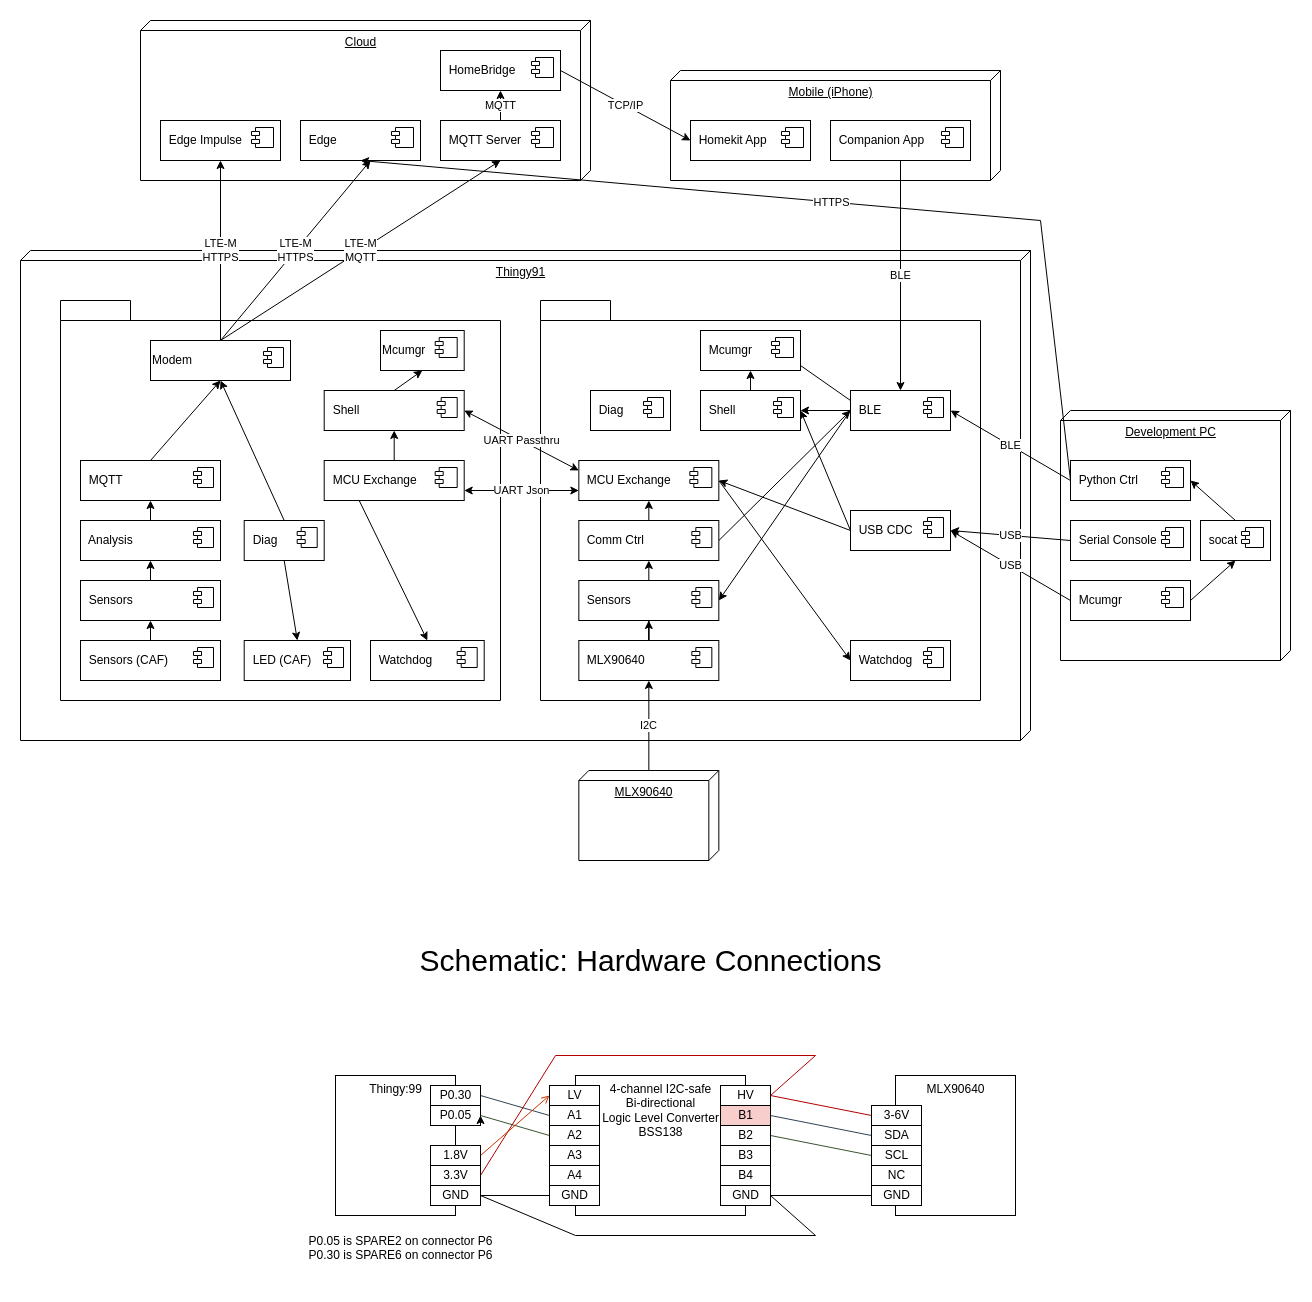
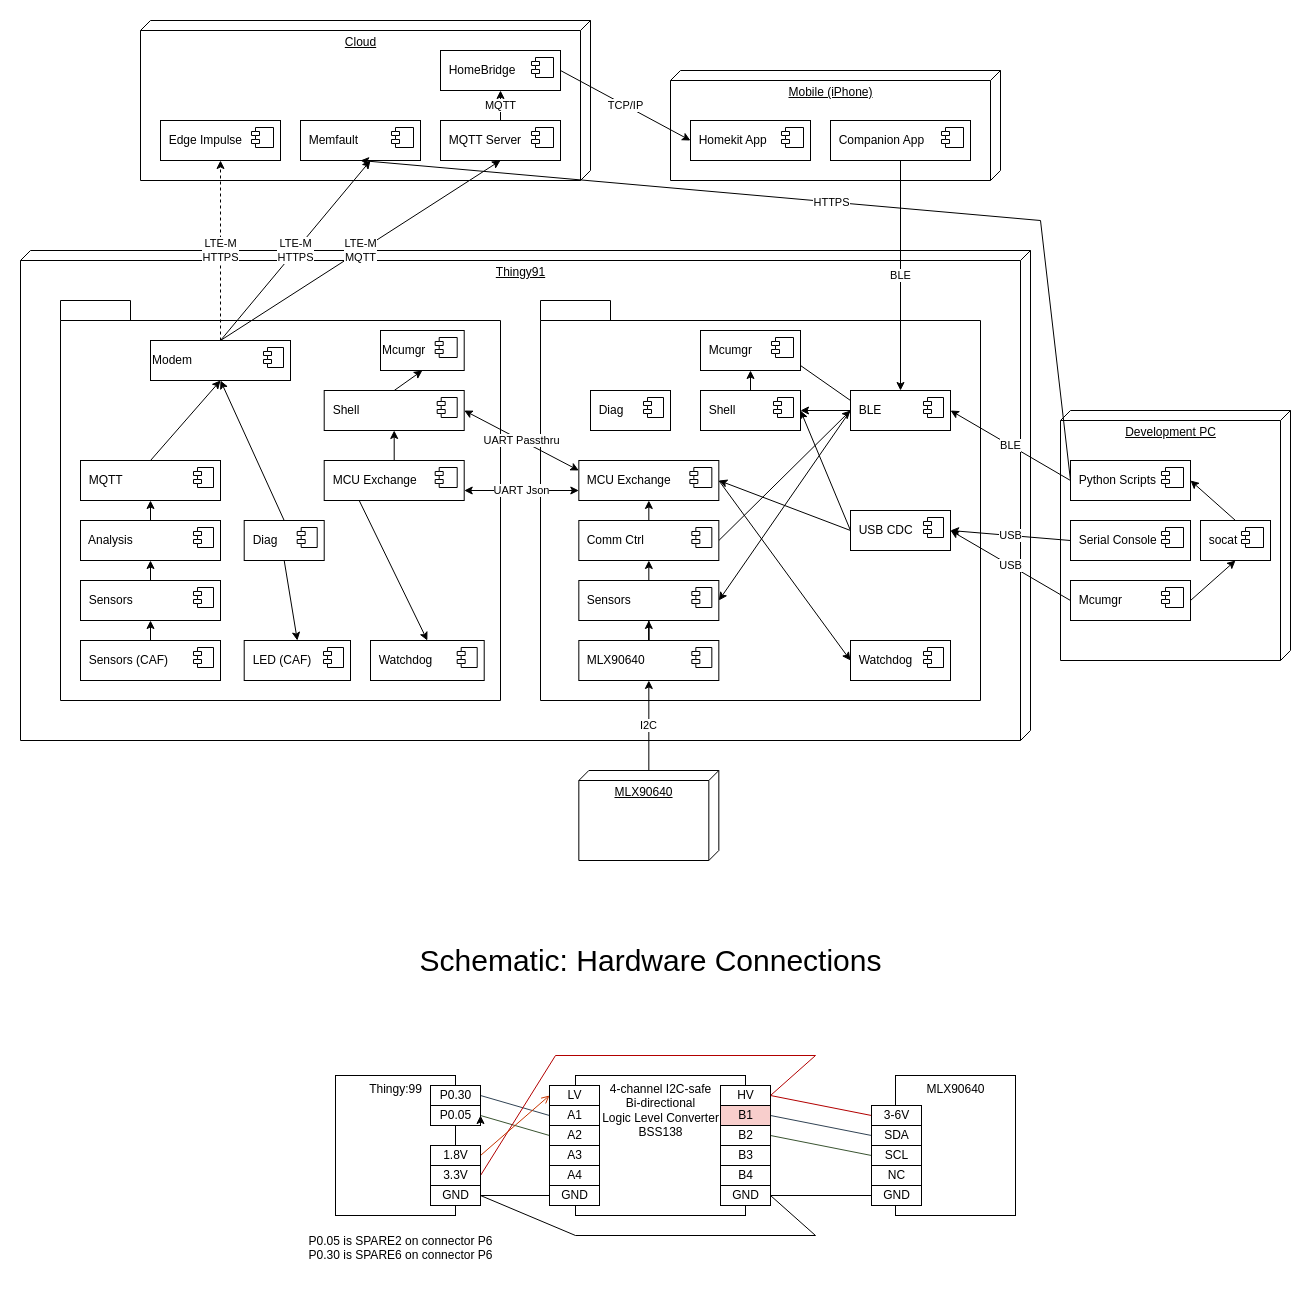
node "Edge": label "Edge" -> "Memfault"
edge "Modem" -> "Edge Impulse": style solid -> dashed
node "Python Ctrl": label "Python Ctrl" -> "Python Scripts"
